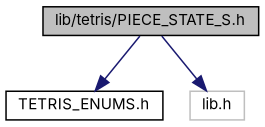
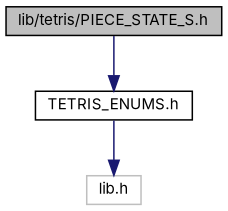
edge "lib/tetris/PIECE_STATE_S.h" -> "lib.h": now "TETRIS_ENUMS.h" -> "lib.h"
